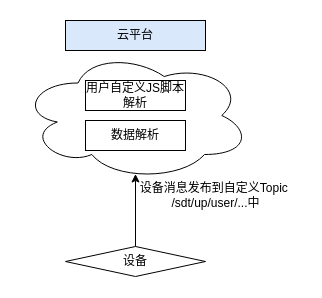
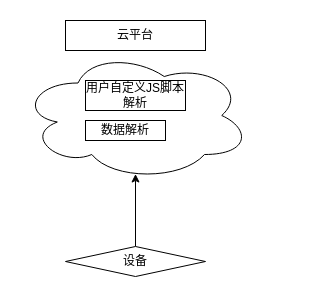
node "云平台": fillcolor #dae8fc -> #ffffff
node "数据解析": size 100x30 -> 80x20
node "设备消息发布到自定义Topic /sdt/up/user/...中": removed
